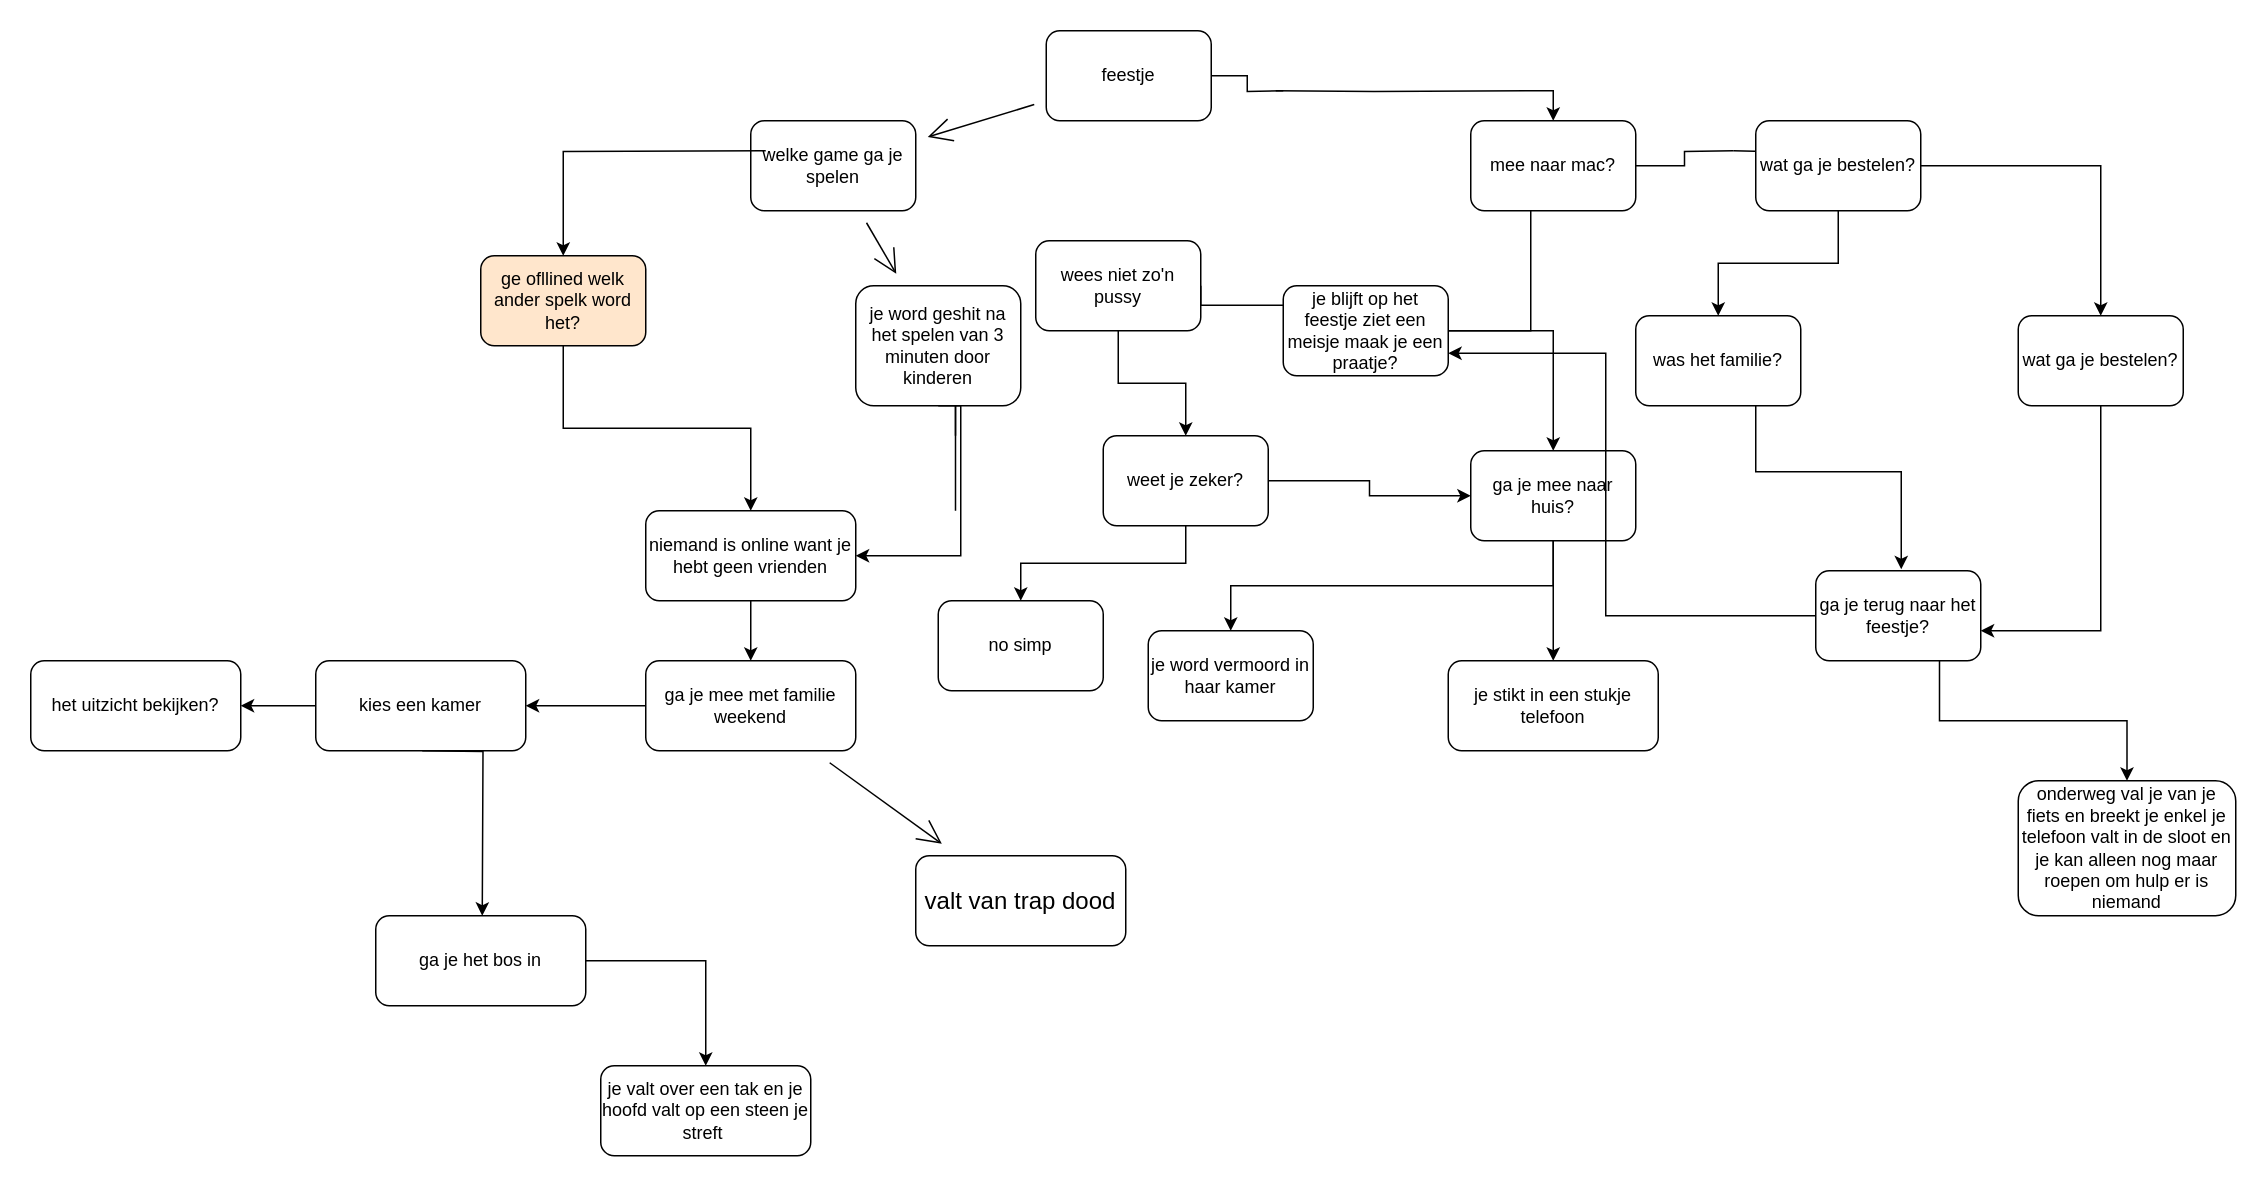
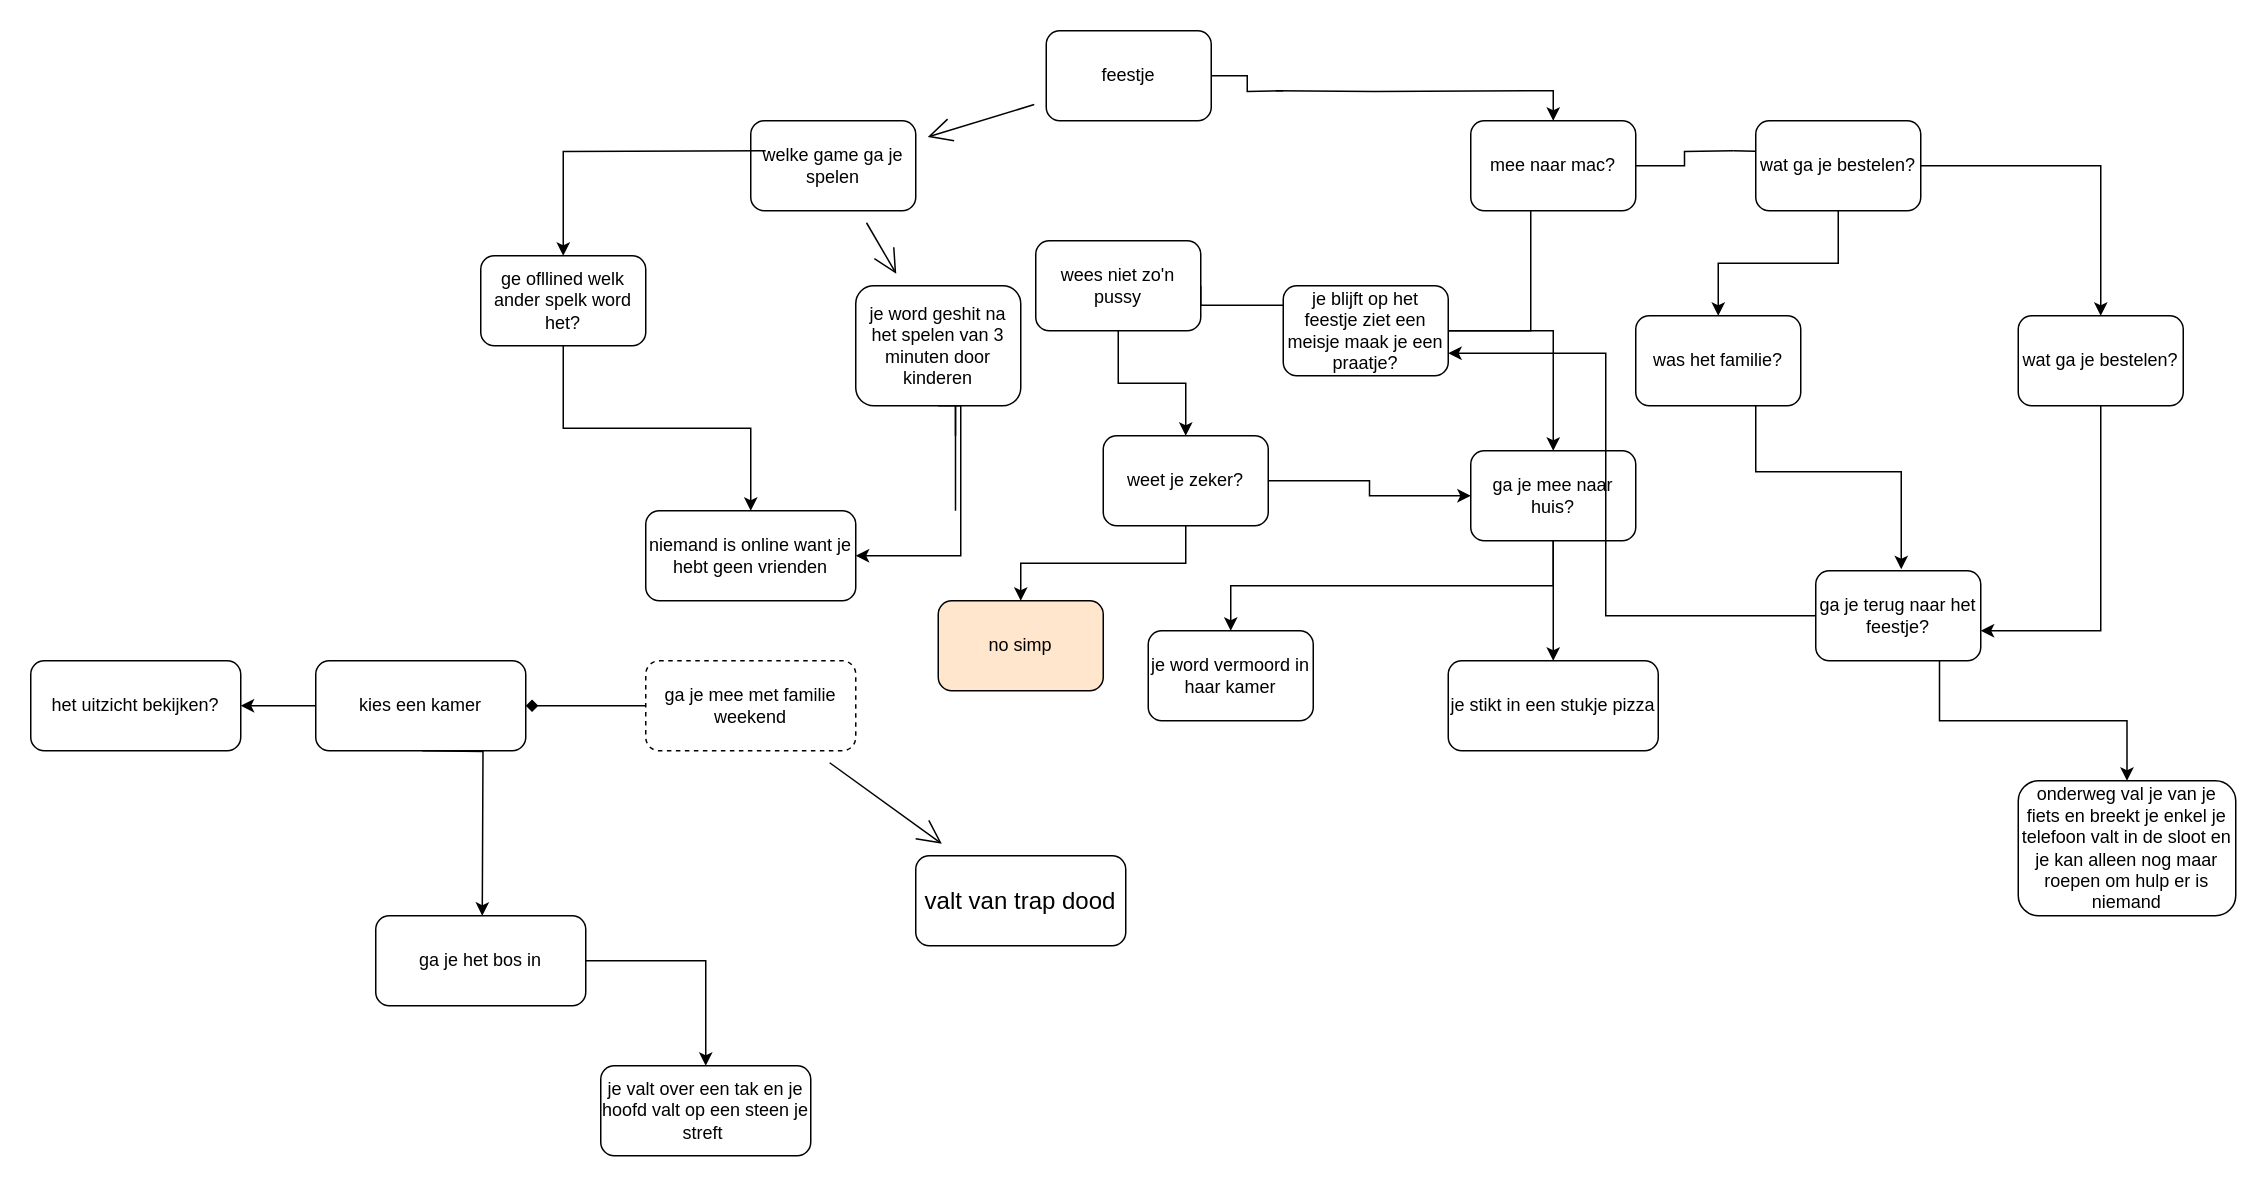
node "ge ofllined welk ander spelk word het?": fillcolor #ffe6cc -> #ffffff
edge "niemand is online want je hebt geen vrienden" -> "ga je mee met familie weekend": removed
node "no simp": fillcolor #ffffff -> #ffe6cc
edge "ga je mee met familie weekend" -> "kies een kamer": arrowhead classic -> diamond
node "ga je mee met familie weekend": style solid -> dashed
node "je stikt in een stukje telefoon": label "je stikt in een stukje telefoon" -> "je stikt in een stukje pizza"
